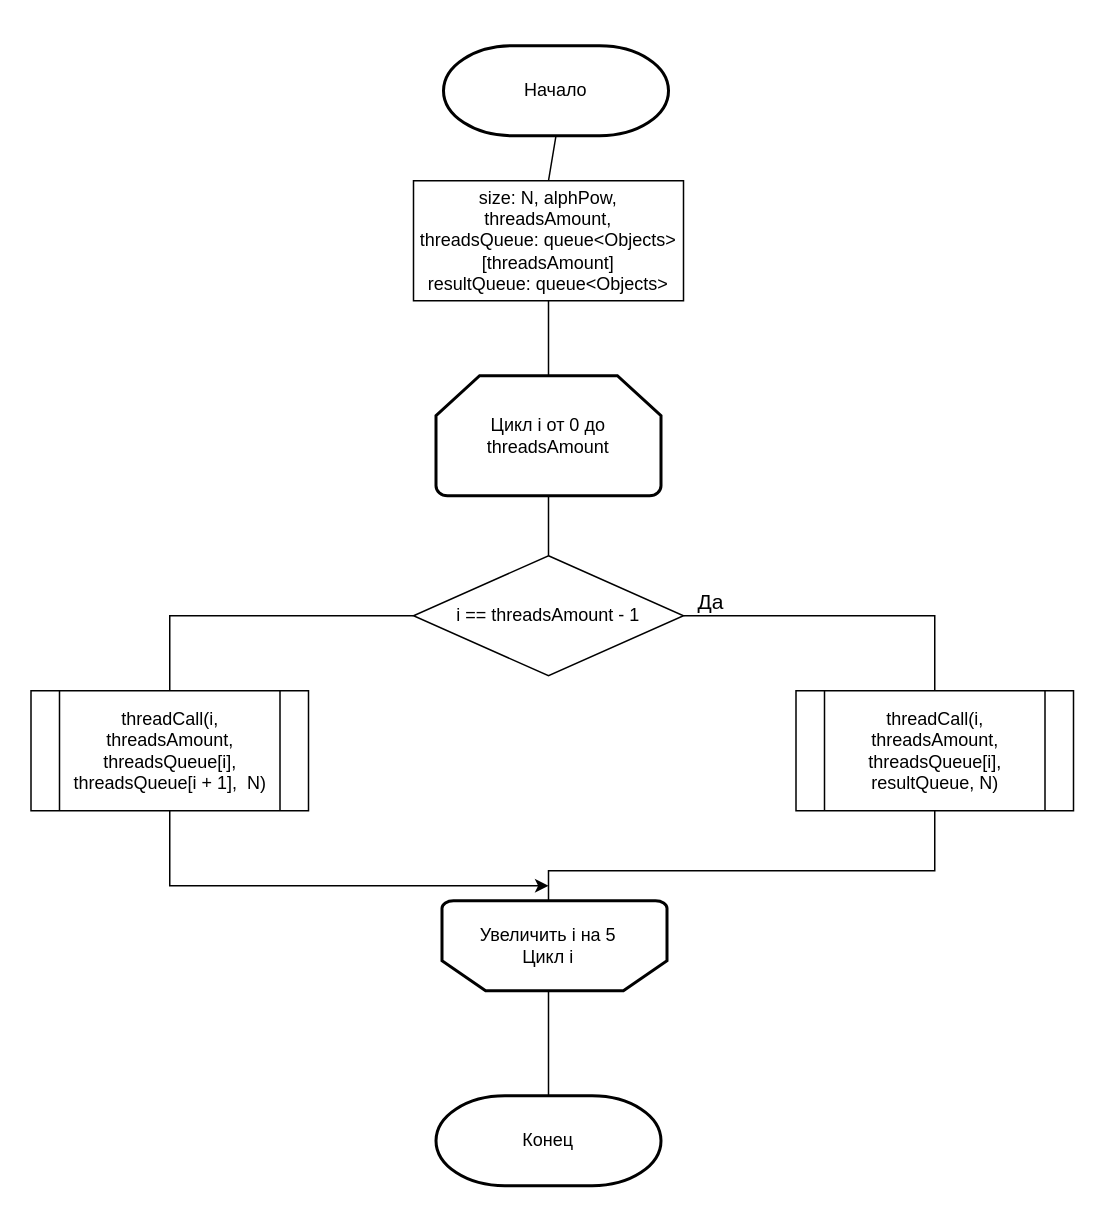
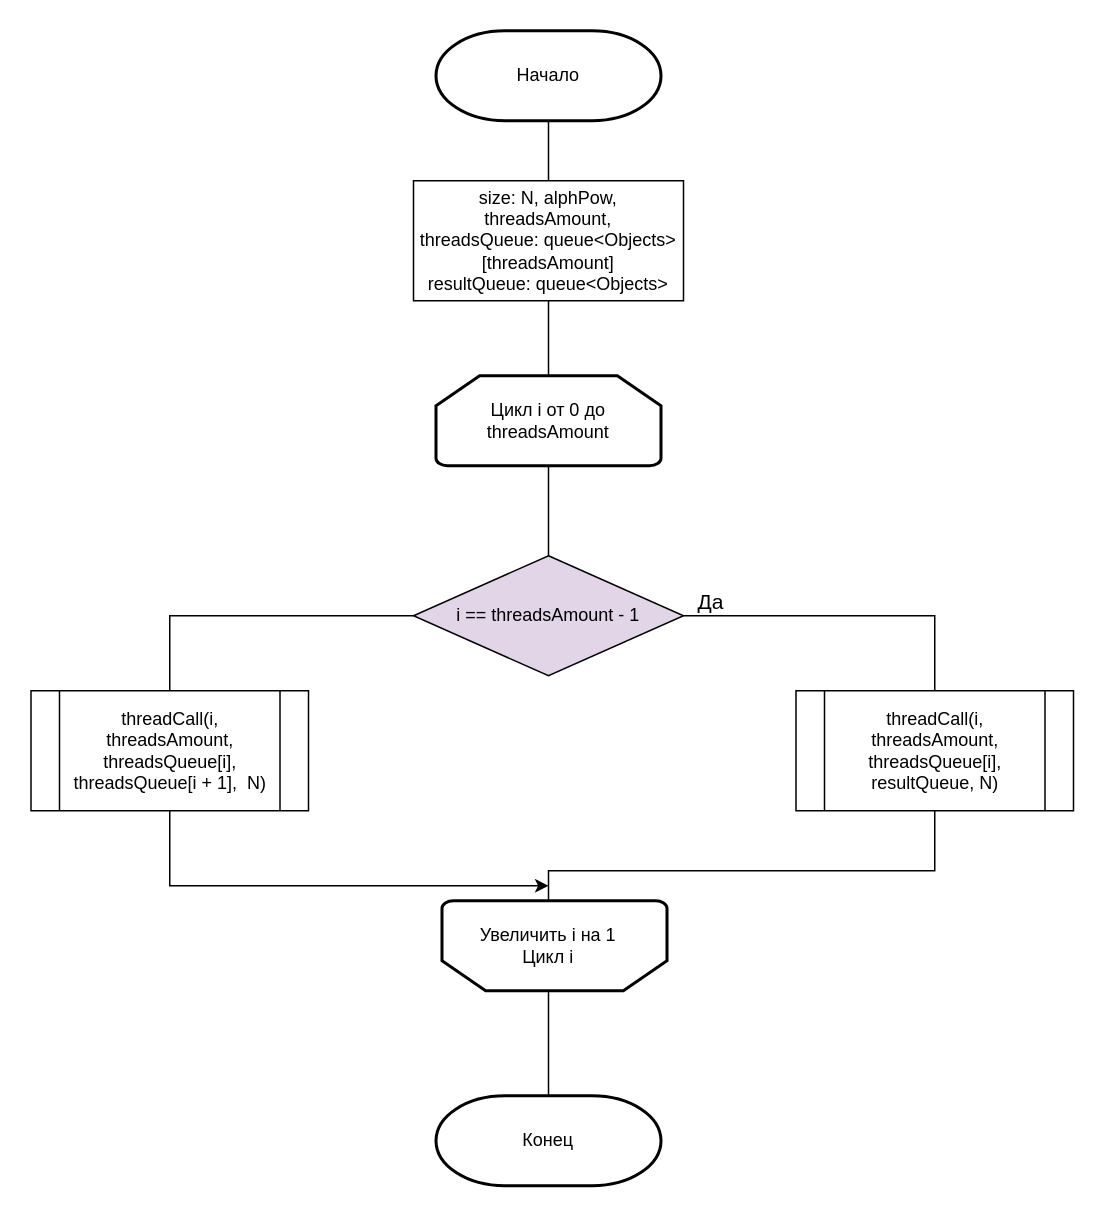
node "Начало": moved (556, 91) -> (548, 76)
node "Цикл i от 0 до threadsAmount": size 225x120 -> 225x90
node "i == threadsAmount - 1": fillcolor #ffffff -> #e1d5e7
node "Увеличить i на 5 Цикл i": label "Увеличить i на 5 Цикл i" -> "Увеличить i на 1 Цикл i"
